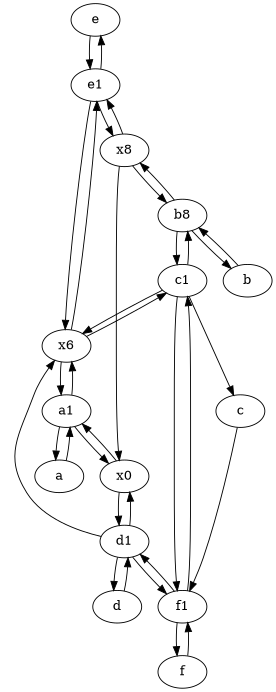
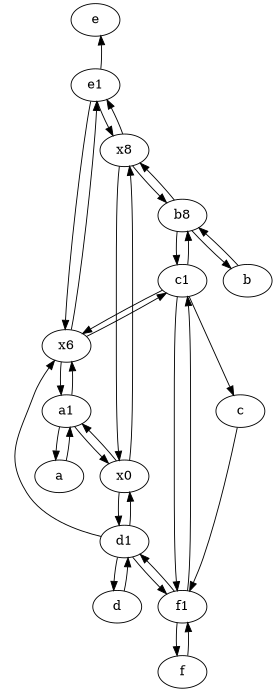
edge "e" -> "e1": removed
edge "x0" -> "x8": added
